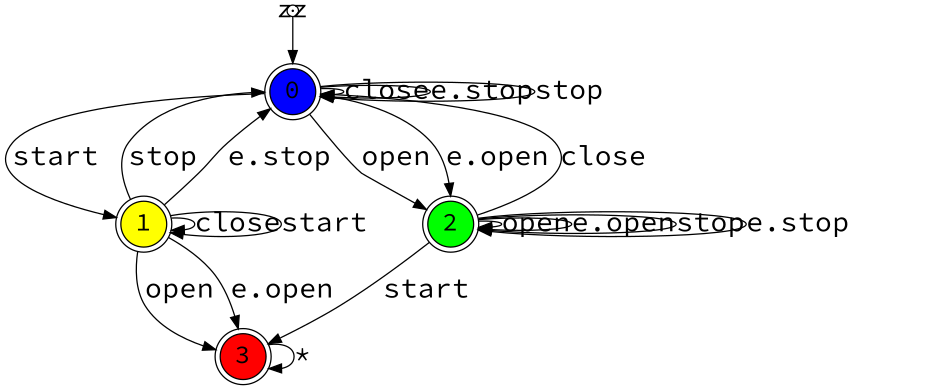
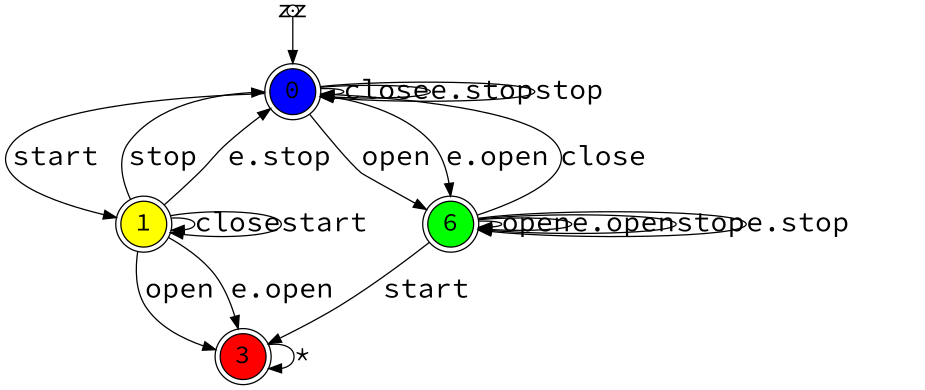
node "2": label "2" -> "6"
